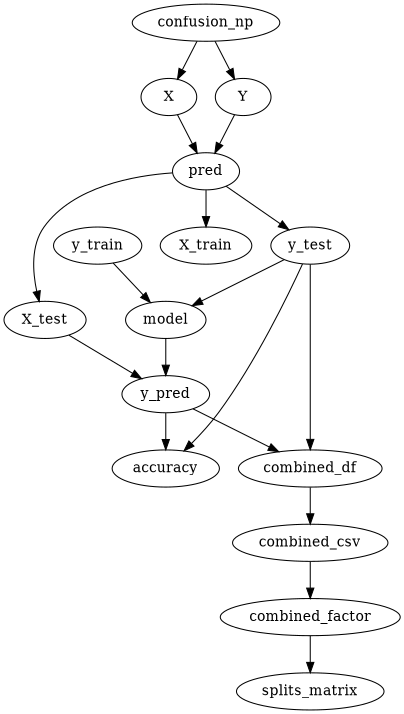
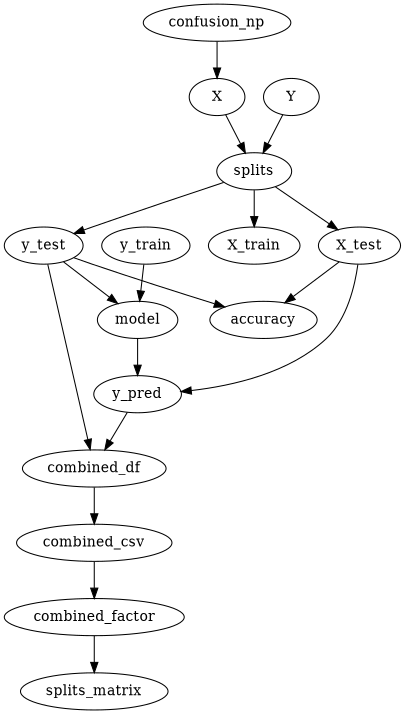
edge "confusion_np" -> "Y": removed
node "pred": label "pred" -> "splits"
edge "y_pred" -> "accuracy": now "X_test" -> "accuracy"
